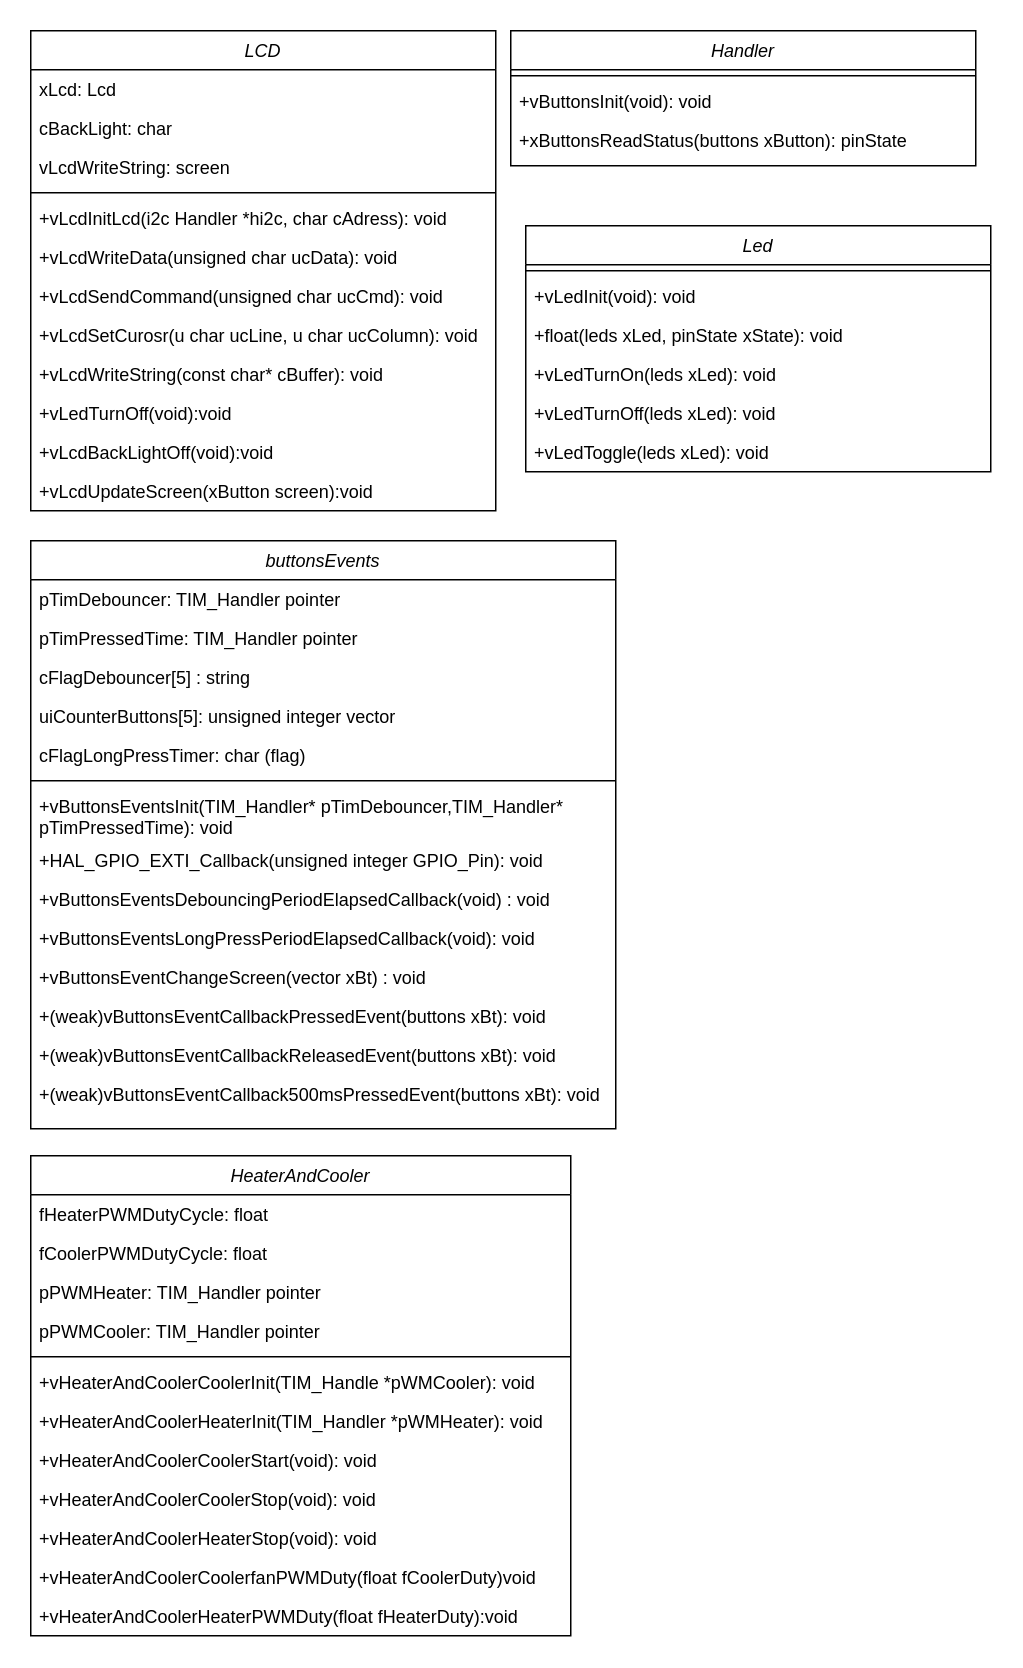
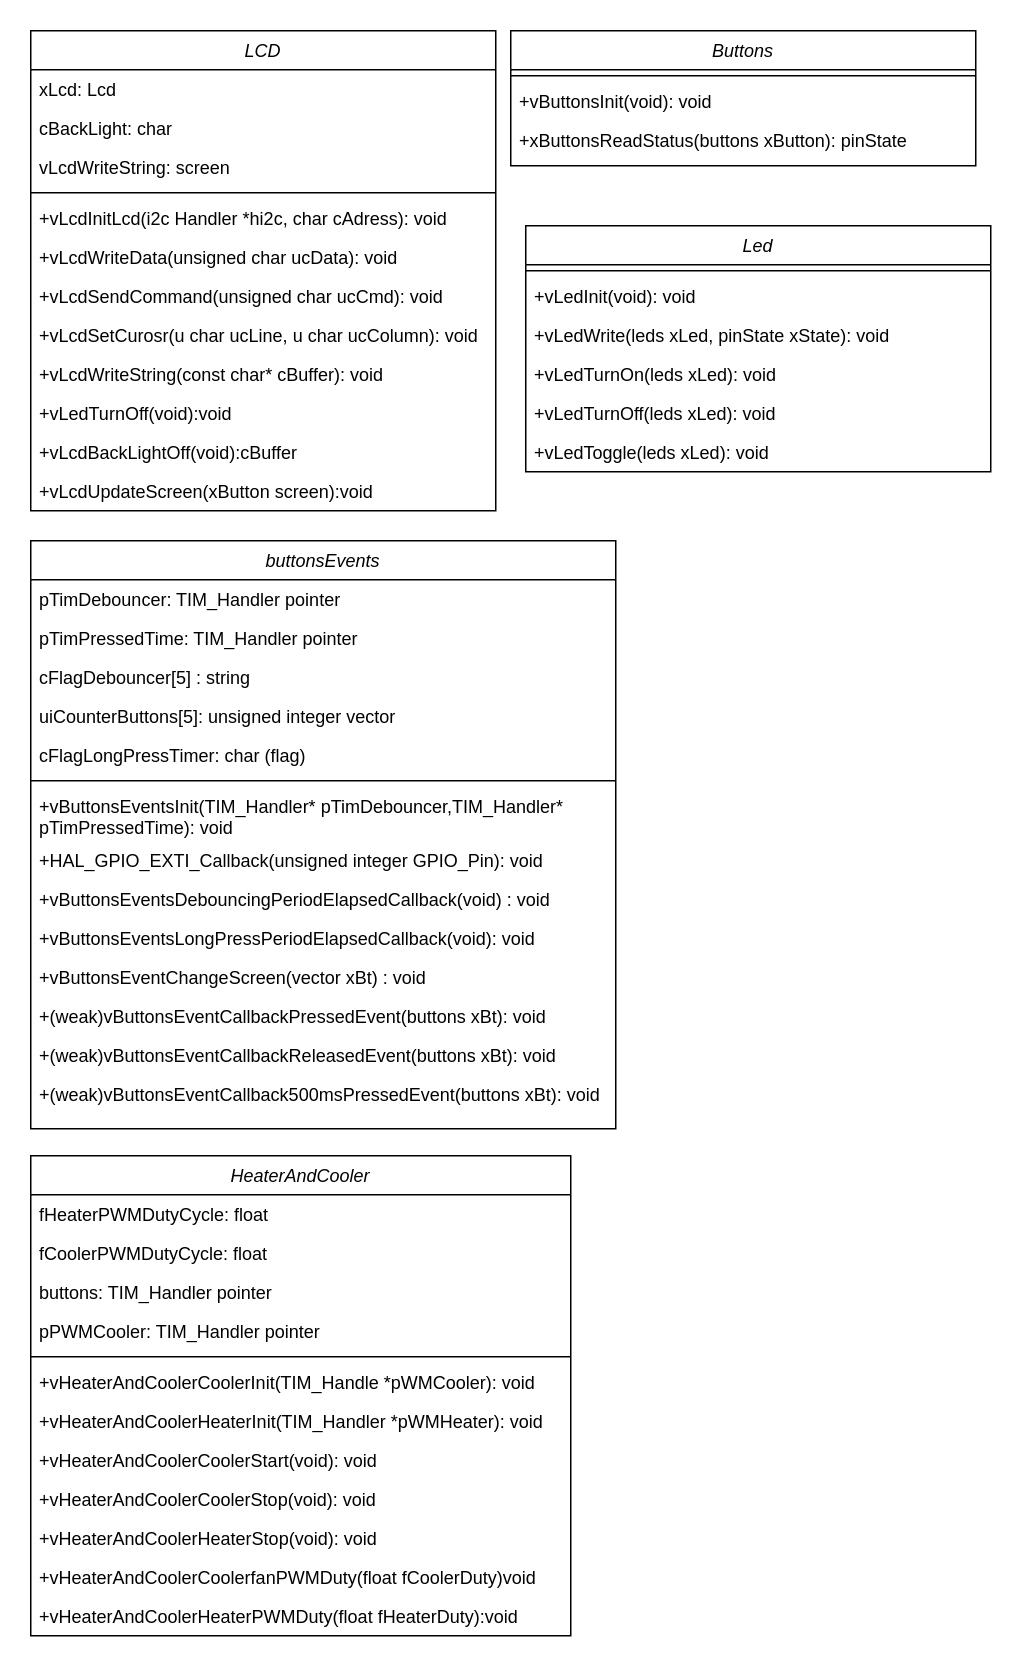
node "Handler": label "Handler" -> "Buttons"
node "+float(leds xLed, pinState xState): void": label "+float(leds xLed, pinState xState): void" -> "+vLedWrite(leds xLed, pinState xState): void"
node "+vLcdBackLightOff(void):void": label "+vLcdBackLightOff(void):void" -> "+vLcdBackLightOff(void):cBuffer"
node "pPWMHeater: TIM_Handler pointer": label "pPWMHeater: TIM_Handler pointer" -> "buttons: TIM_Handler pointer"
